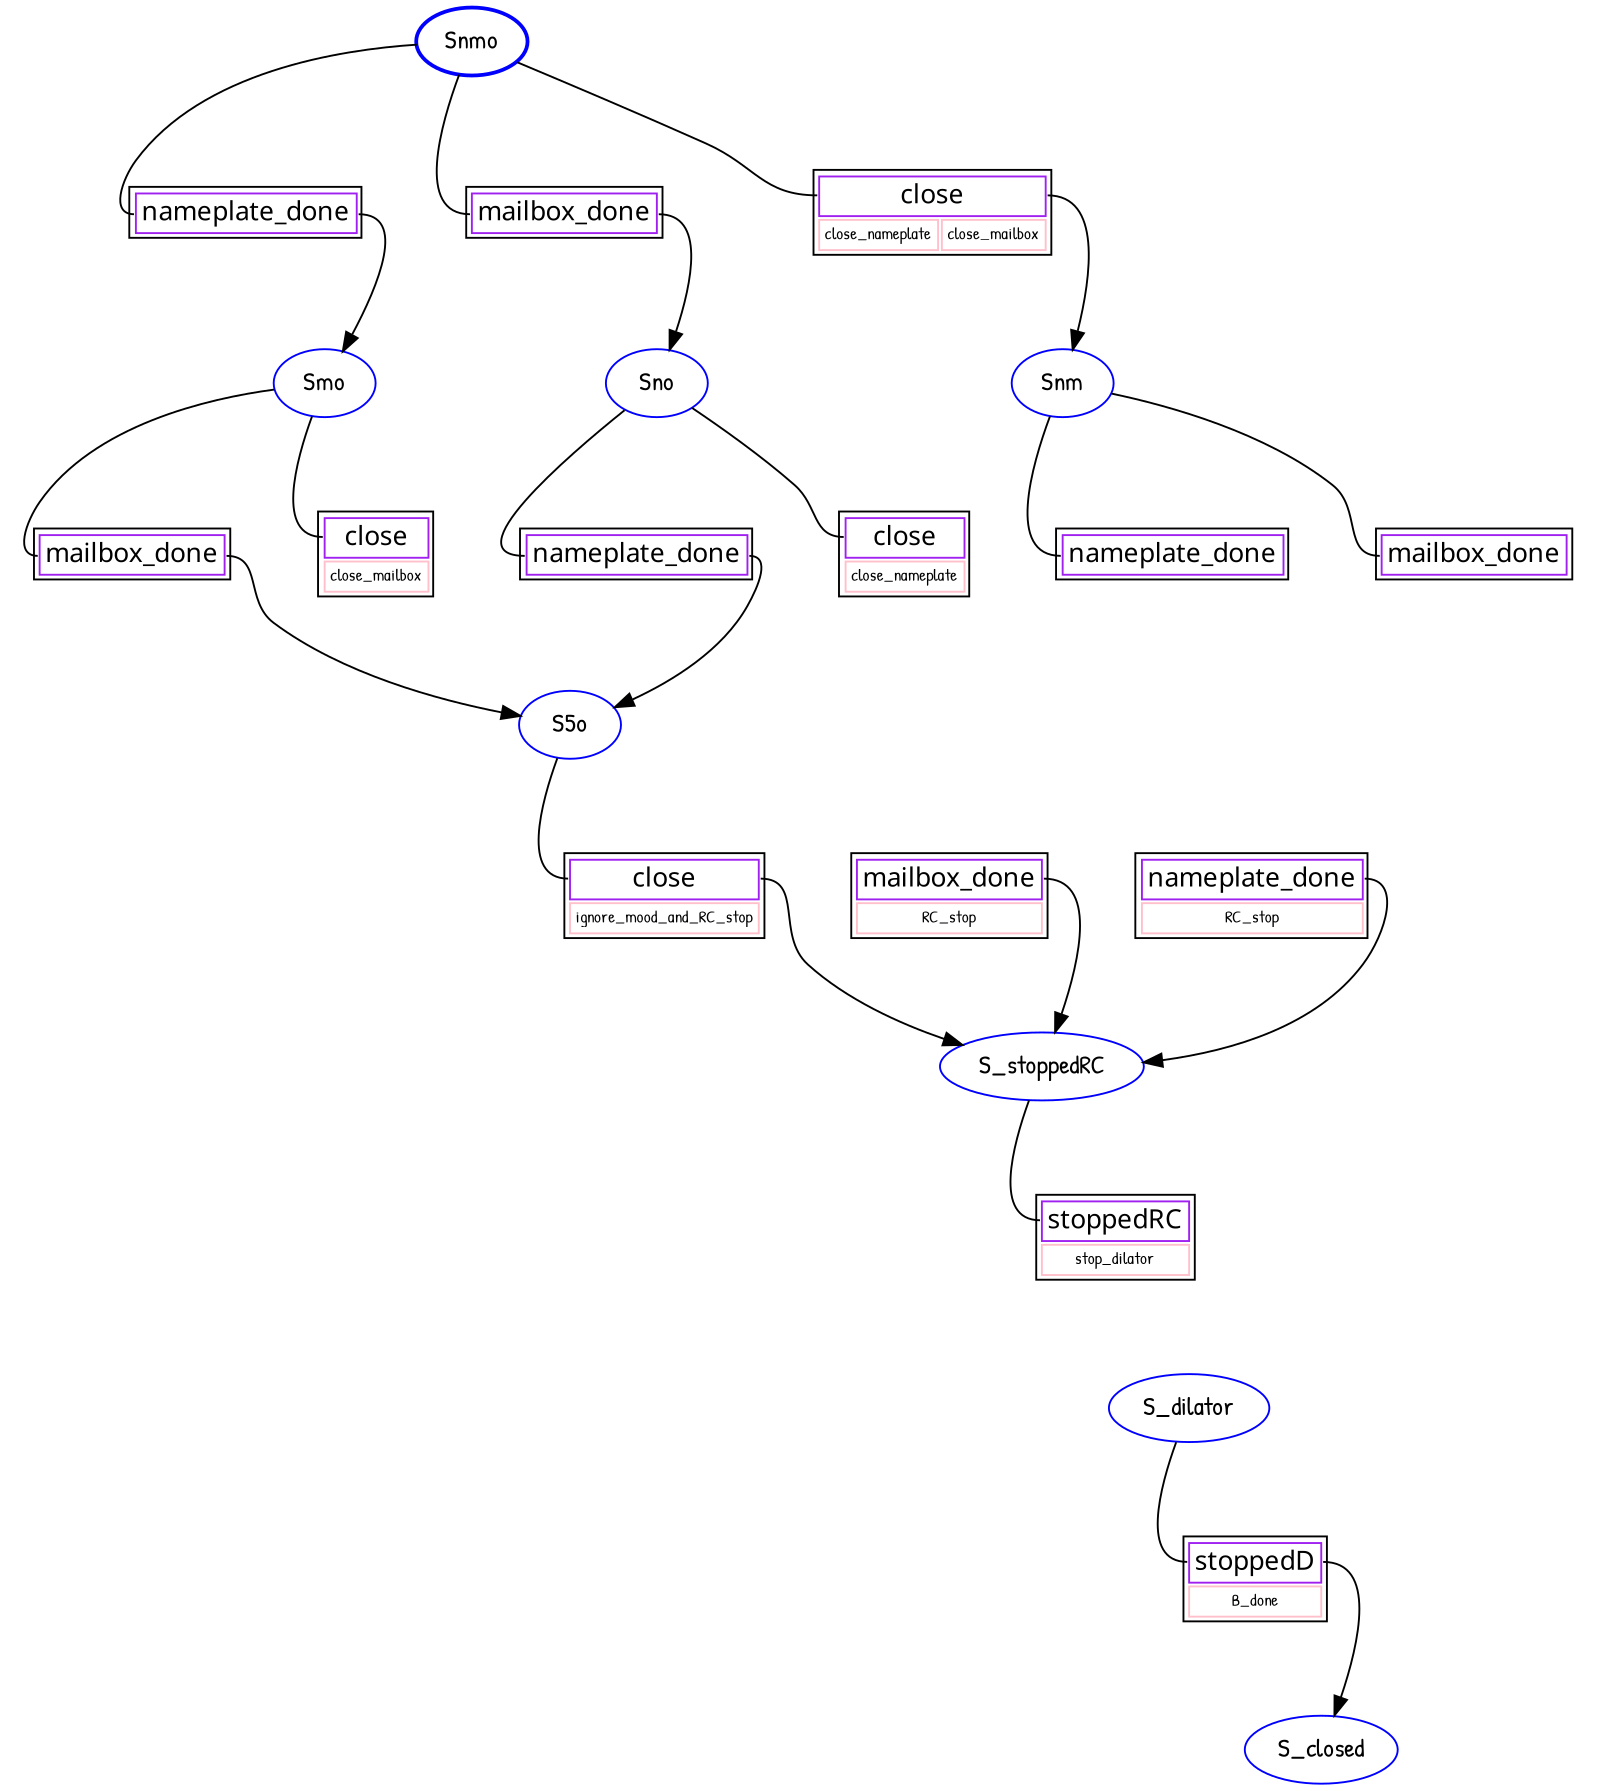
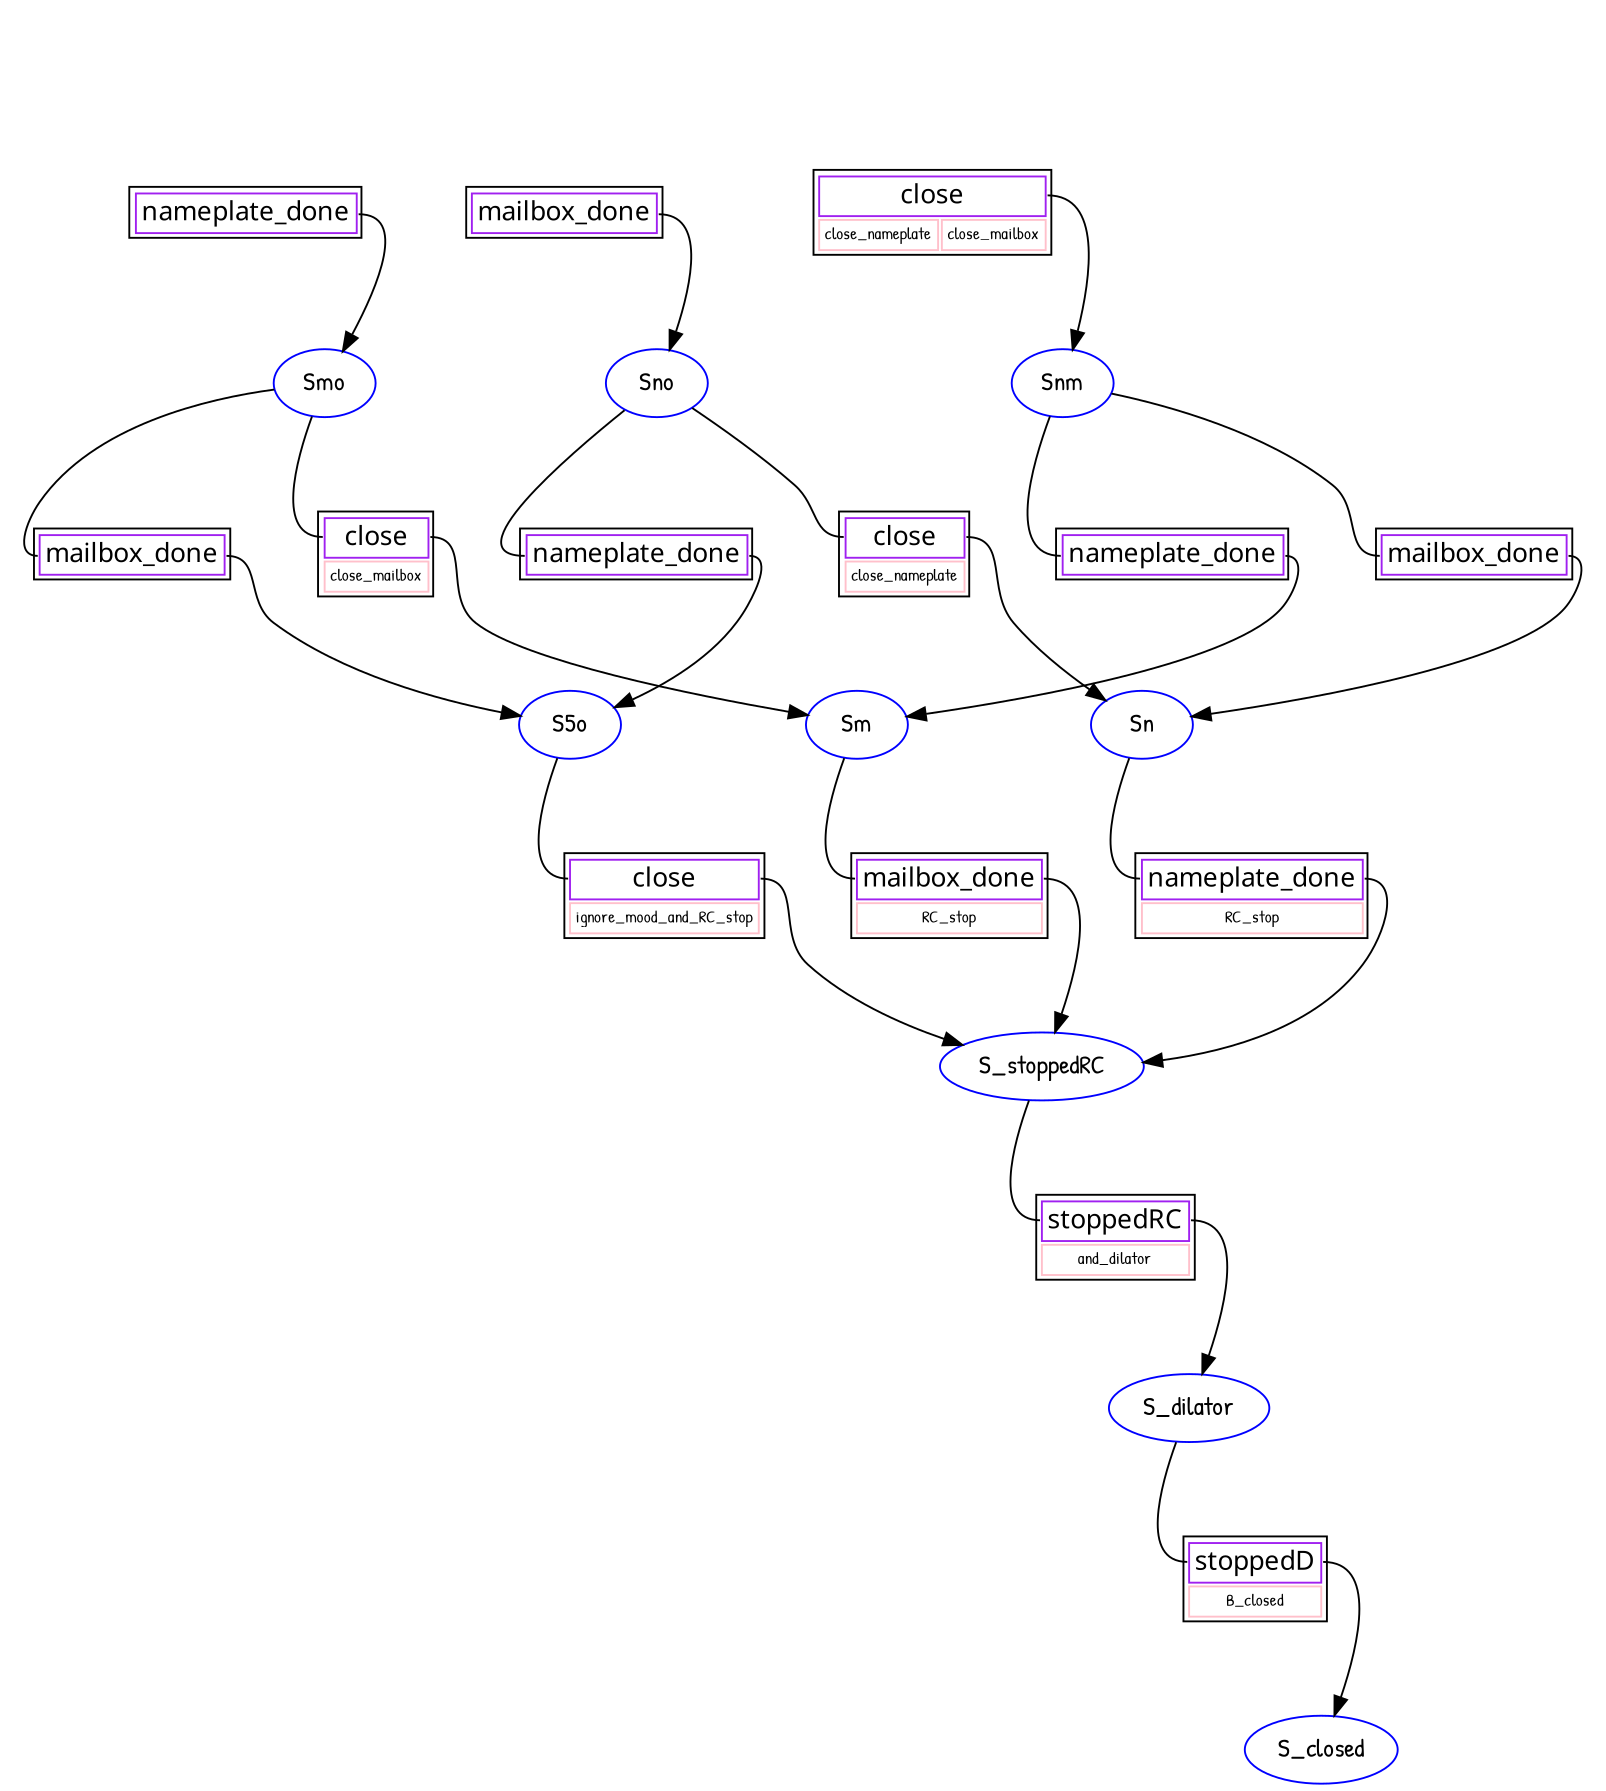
node "Snmo": removed
node "Sm": added
node "Sn": added
node "stoppedRC": text "stop_dilator" -> "and_dilator"
edge "stoppedRC" -> "S_dilator": added
node "stoppedD": text "B_done" -> "B_closed"
